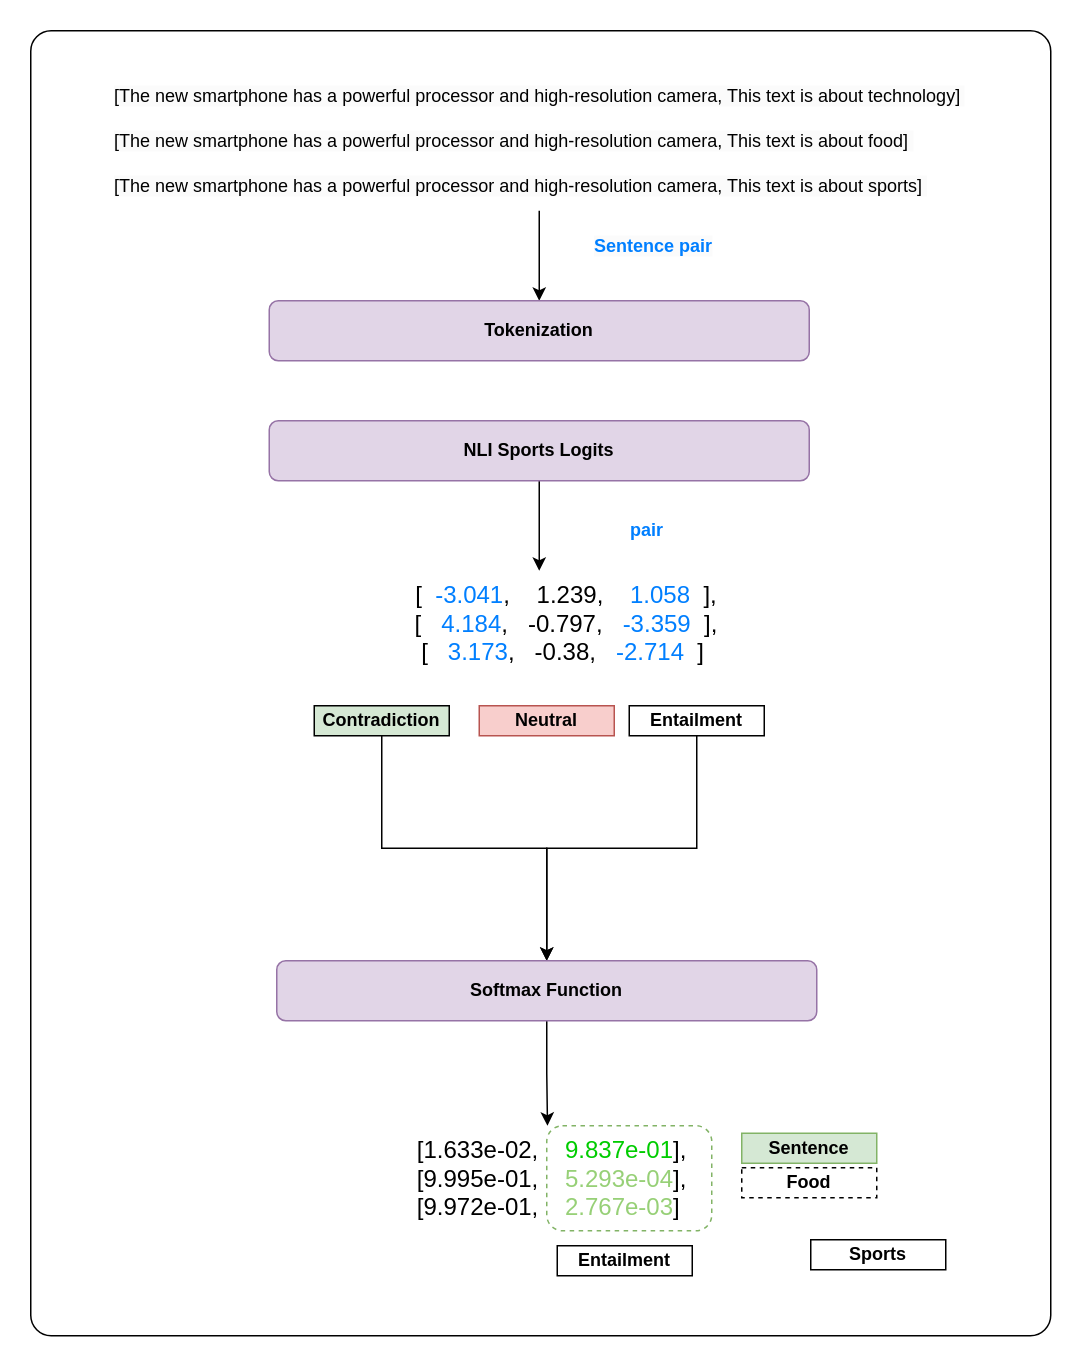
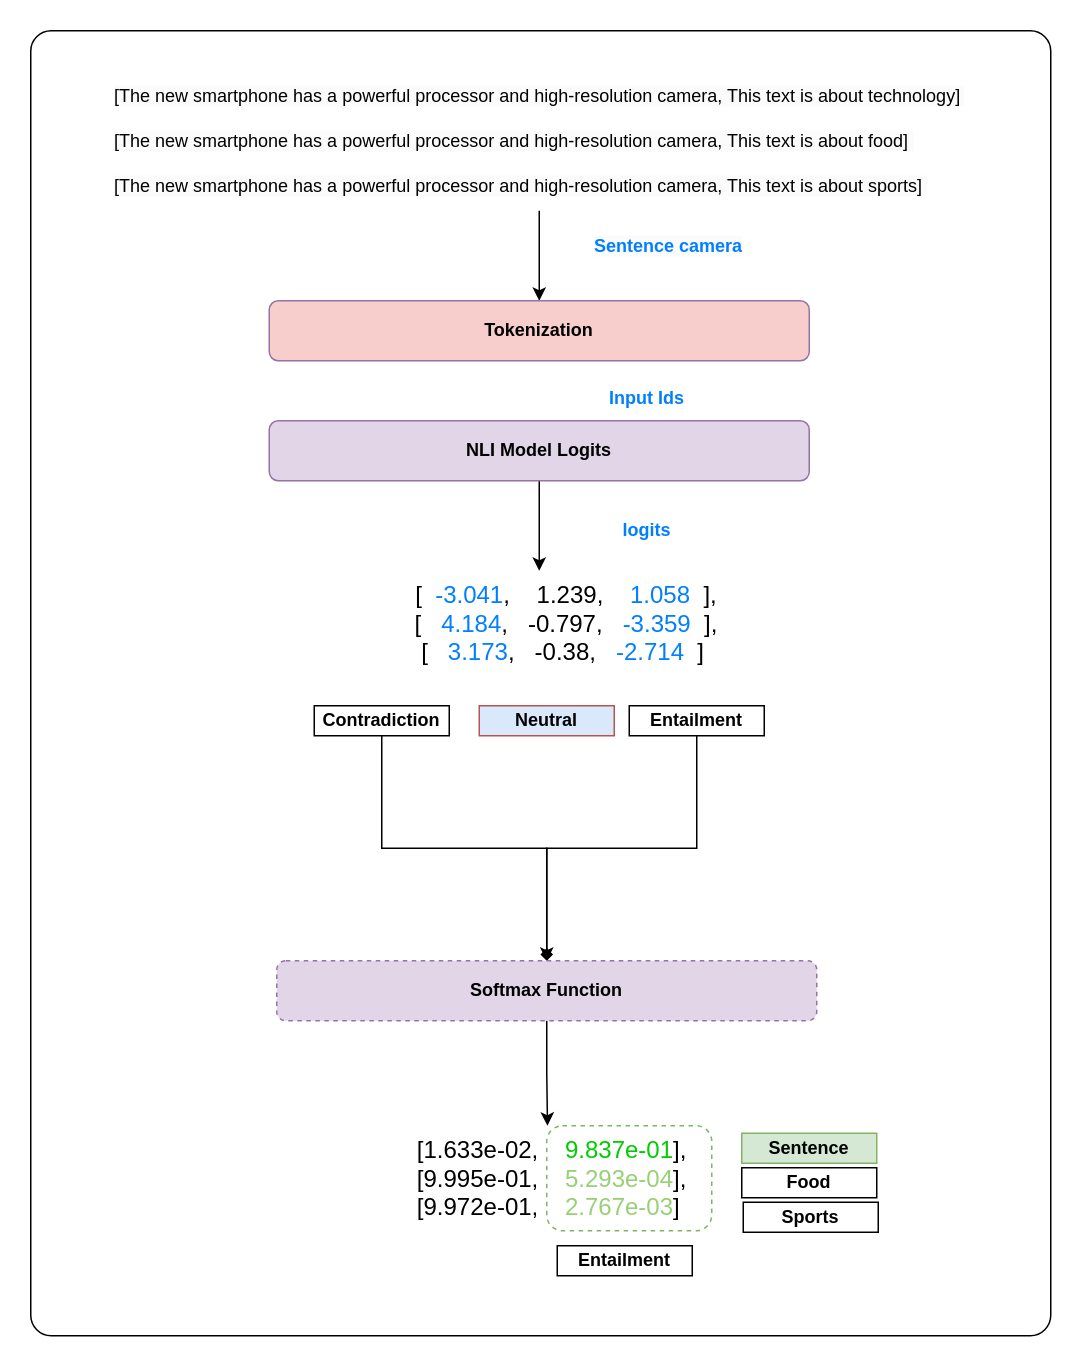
node "Sentence pair": label "Sentence pair" -> "Sentence camera"
node "Tokenization": fillcolor #e1d5e7 -> #f8cecc
node "Input Ids": added
node "NLI Sports Logits": label "NLI Sports Logits" -> "NLI Model Logits"
node "pair": label "pair" -> "logits"
node "Contradiction": fillcolor #d5e8d4 -> #ffffff
node "Neutral": fillcolor #f8cecc -> #dae8fc
edge "Contradiction" -> "Softmax Function": arrowhead classic -> diamond
node "Softmax Function": style solid -> dashed
node "Food": style dashed -> solid
node "Sports": moved (878, 1255) -> (811, 1217)
